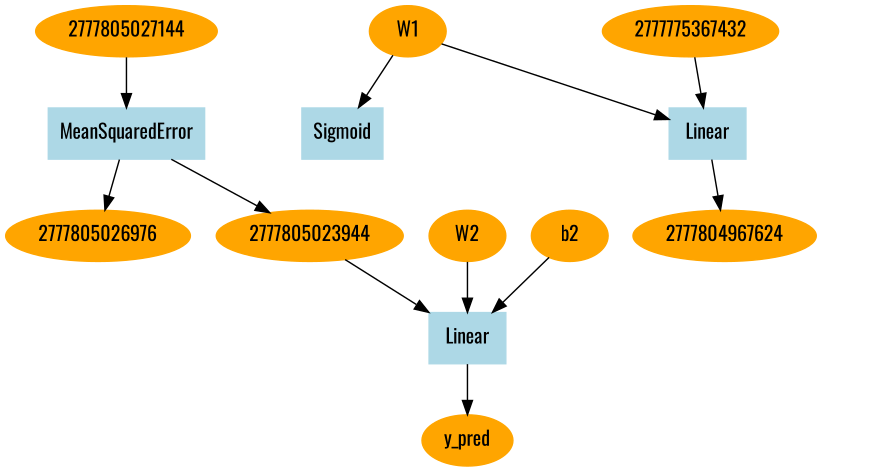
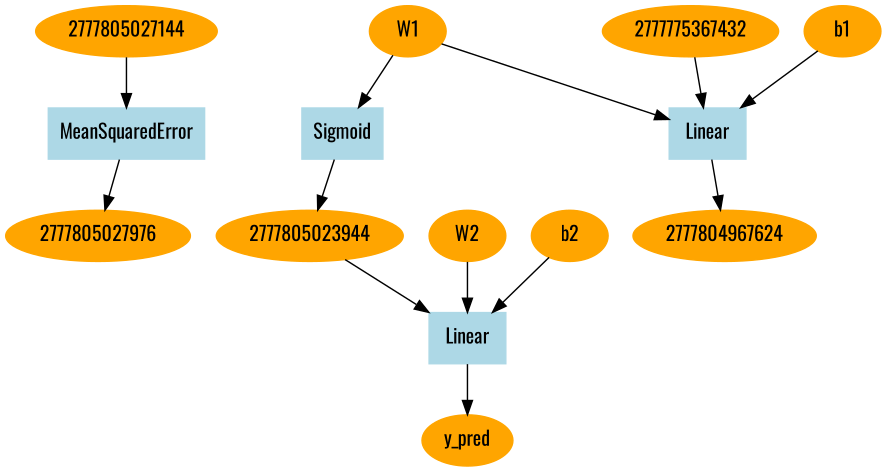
node "b1": added
edge "MeanSquaredError" -> "2777805023944": now "Sigmoid" -> "2777805023944"
node "2777805026976": label "2777805026976" -> "2777805027976"
